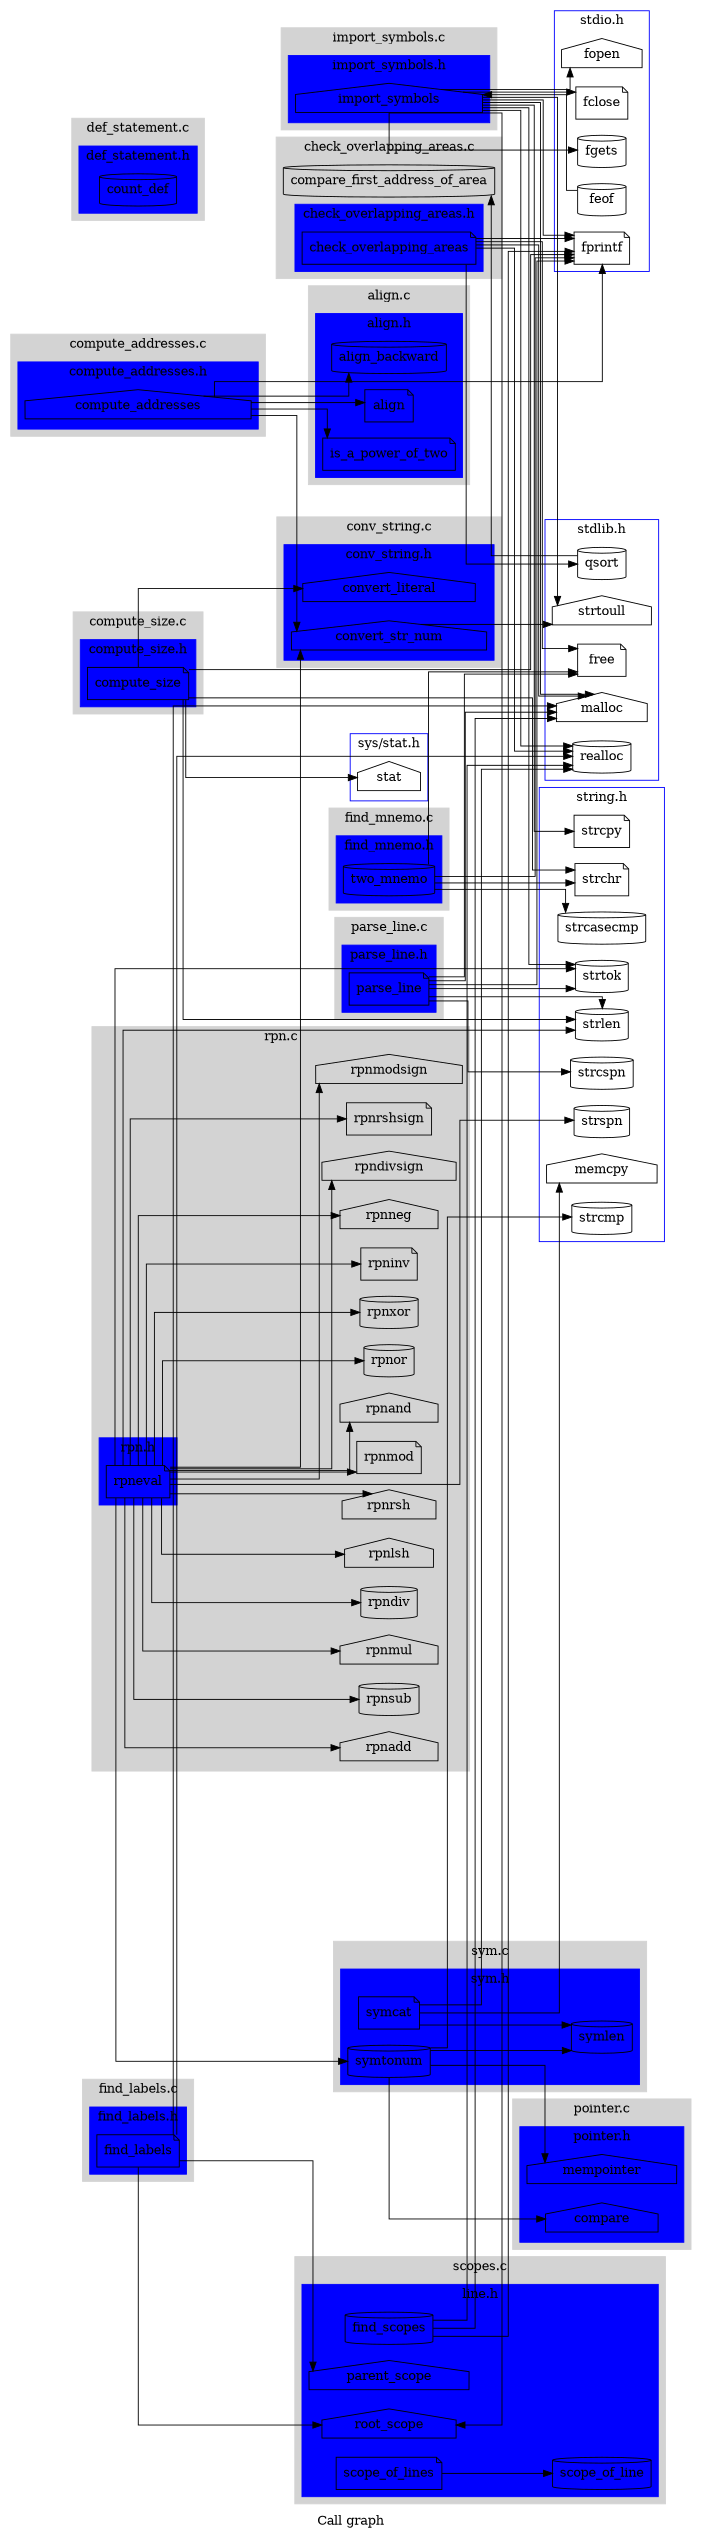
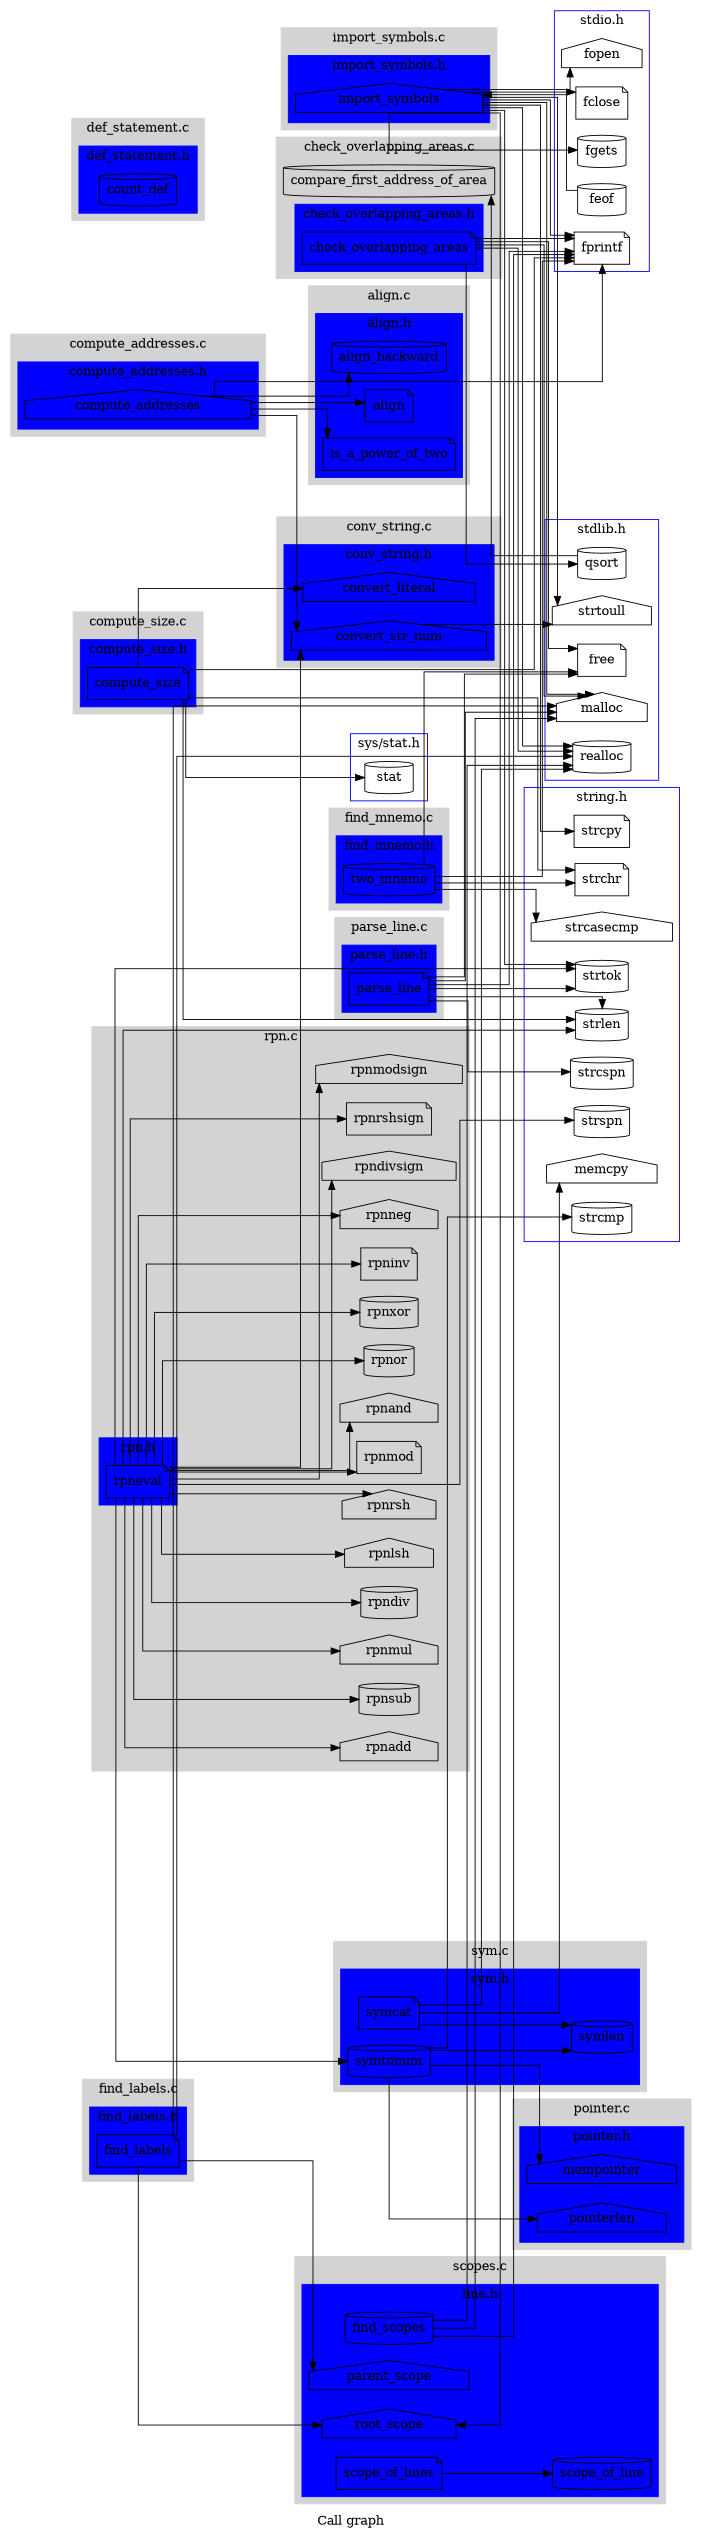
node "stat": shape house -> cylinder
node "strcasecmp": shape cylinder -> house
node "compare": label "compare" -> "pointerlen"
